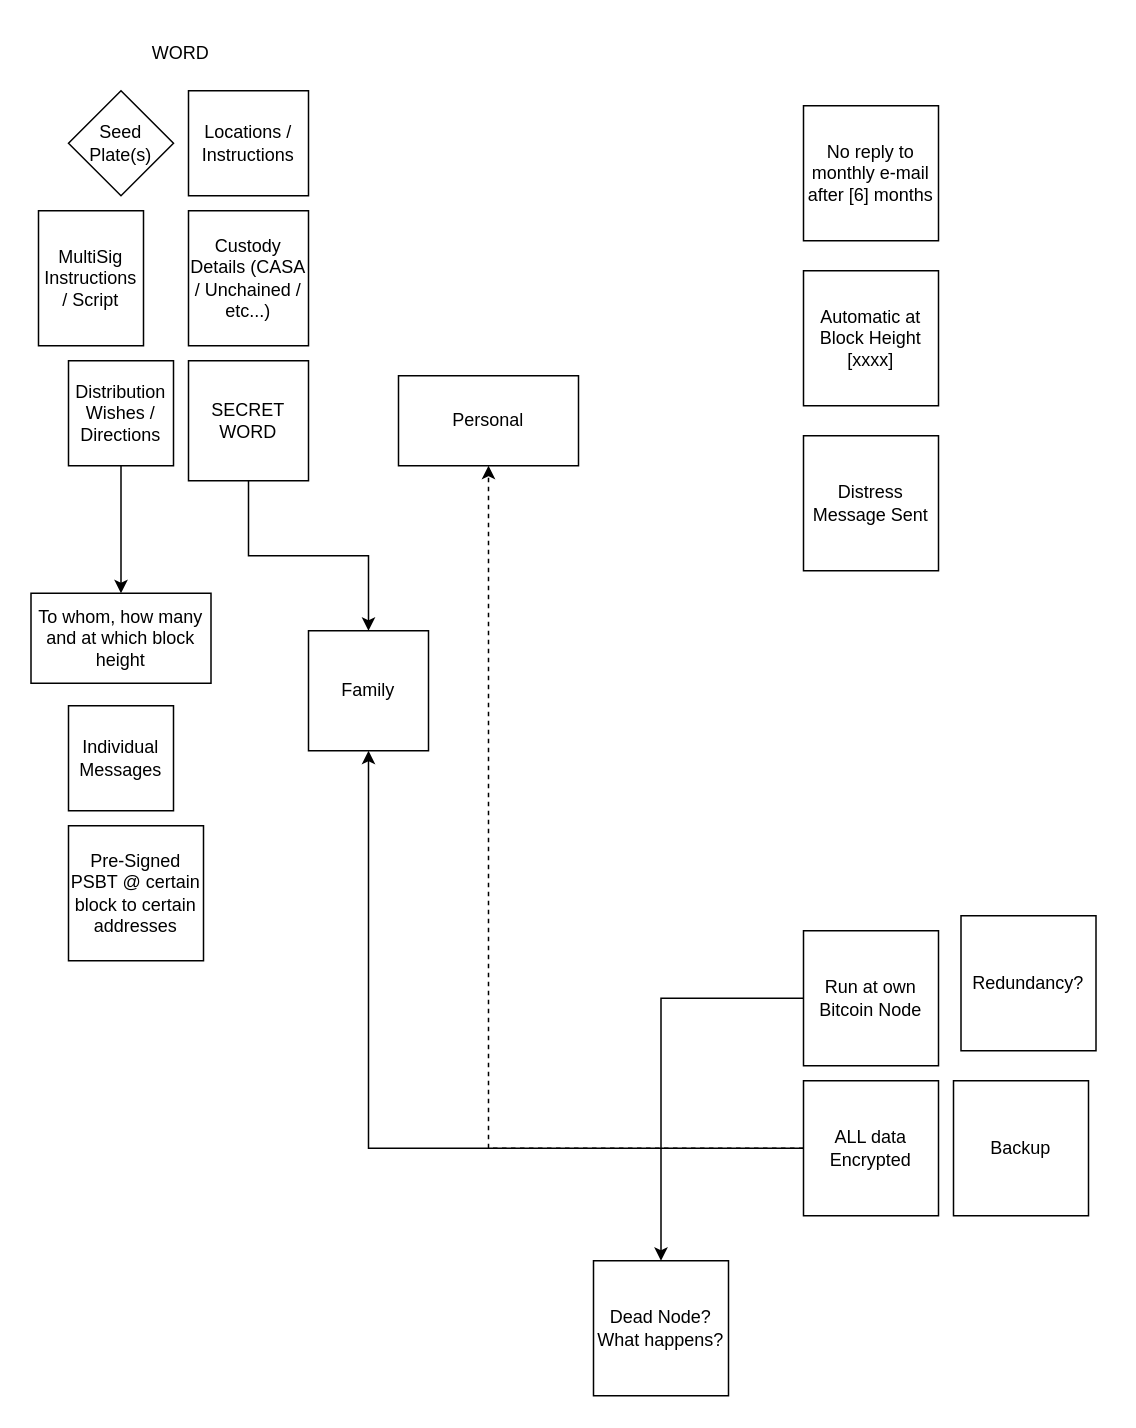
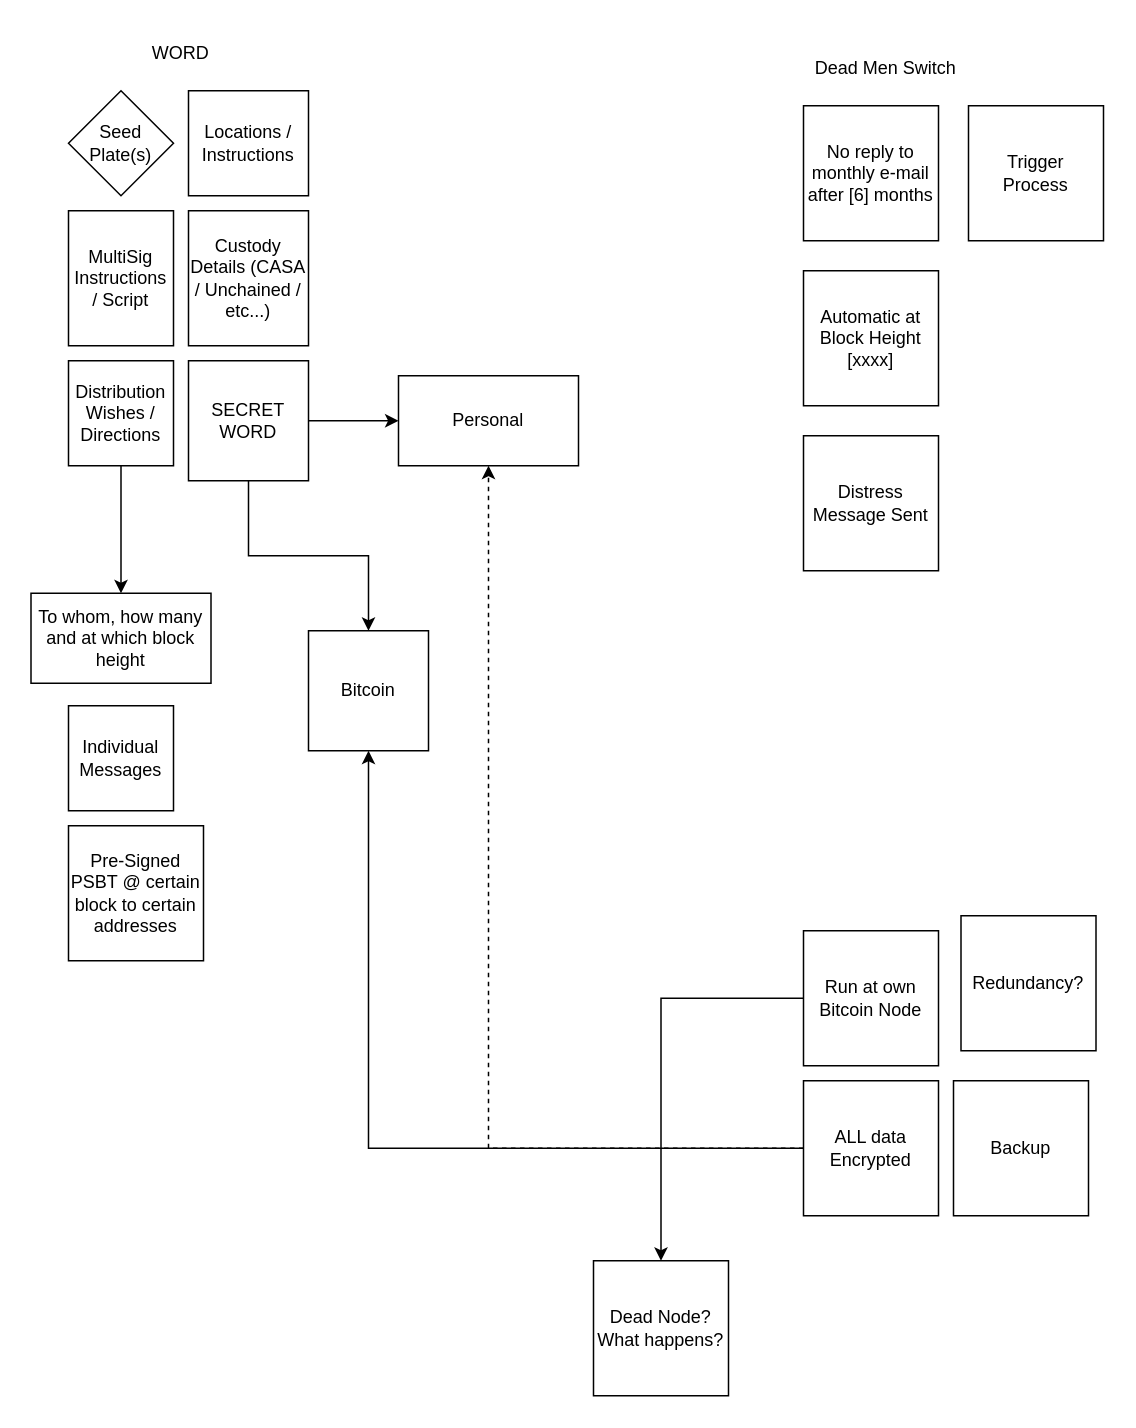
node "Dead Men Switch": added
node "Trigger Process": added
node "MultiSig Instructions / Script": moved (91, 278) -> (121, 278)
edge "SECRET WORD" -> "Personal": added
node "Family": label "Family" -> "Bitcoin"
